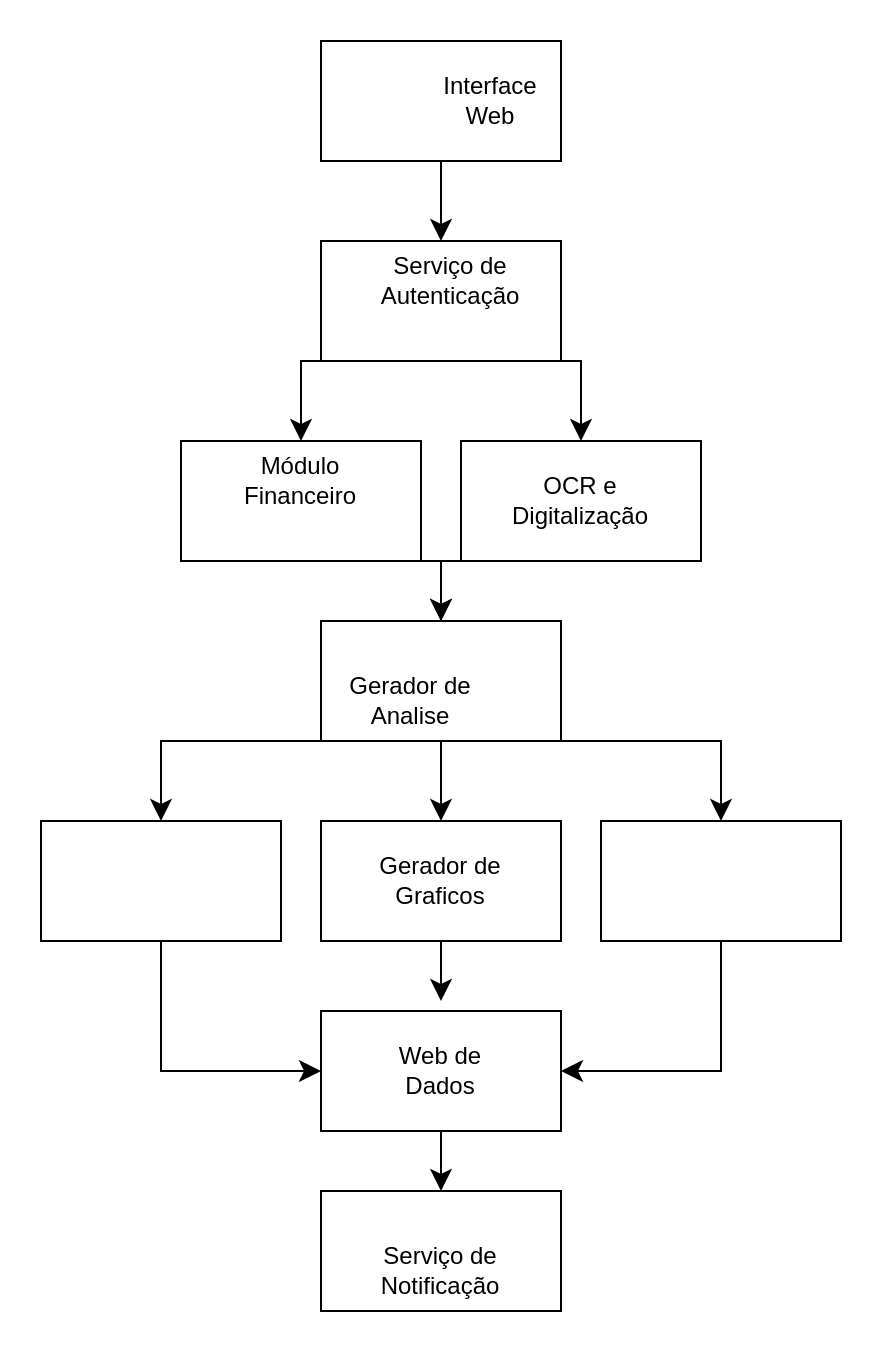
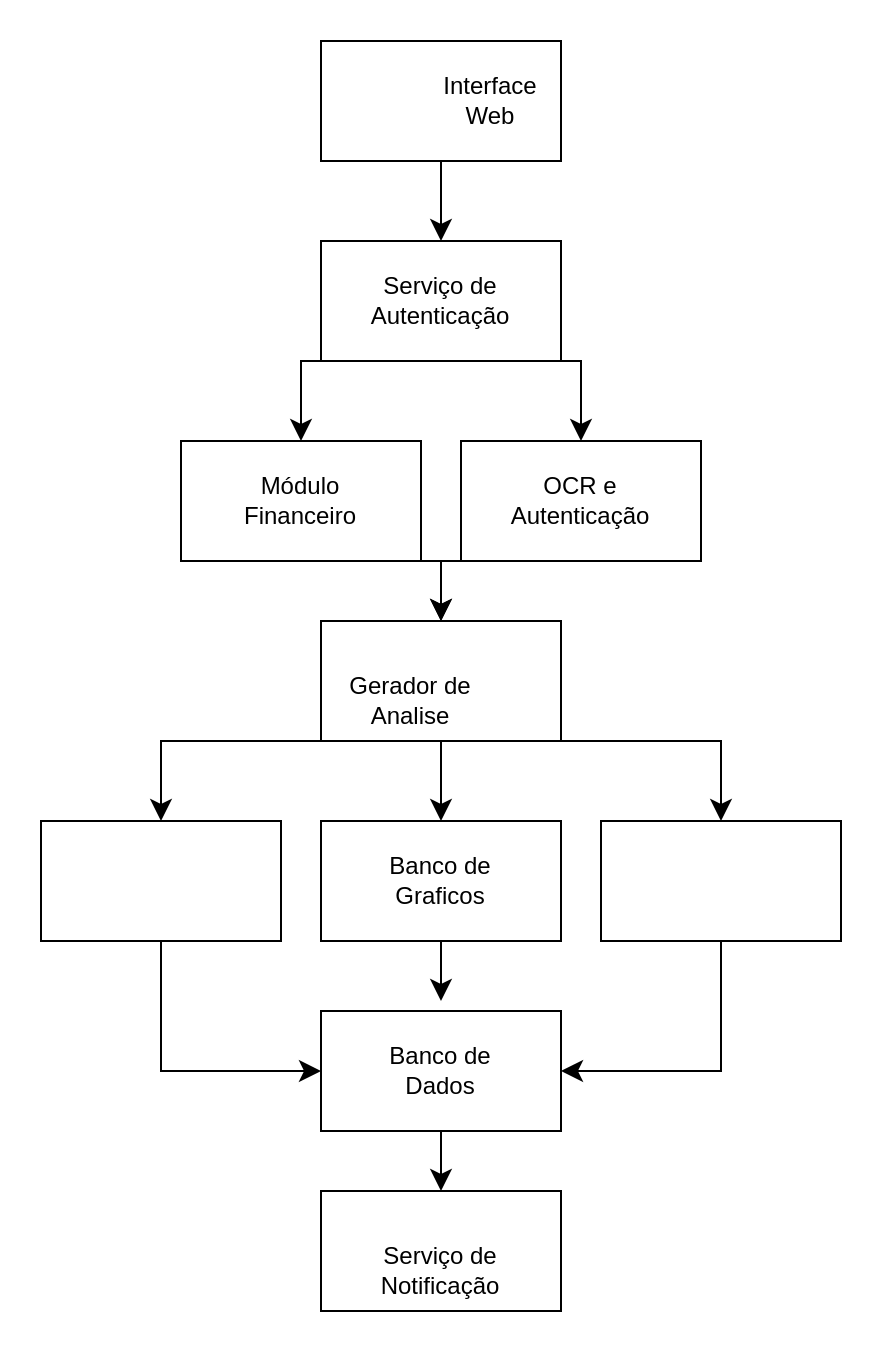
node "Serviço de Autenticação": moved (451, 281) -> (441, 301)
node "Módulo Financeiro": moved (301, 481) -> (301, 501)
node "OCR e Digitalização": label "OCR e Digitalização" -> "OCR e Autenticação"
node "Gerador de Graficos": label "Gerador de Graficos" -> "Banco de Graficos"
node "Web de Dados": label "Web de Dados" -> "Banco de Dados"
